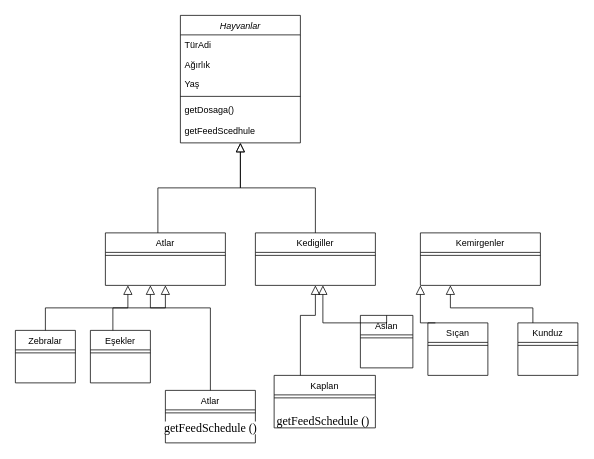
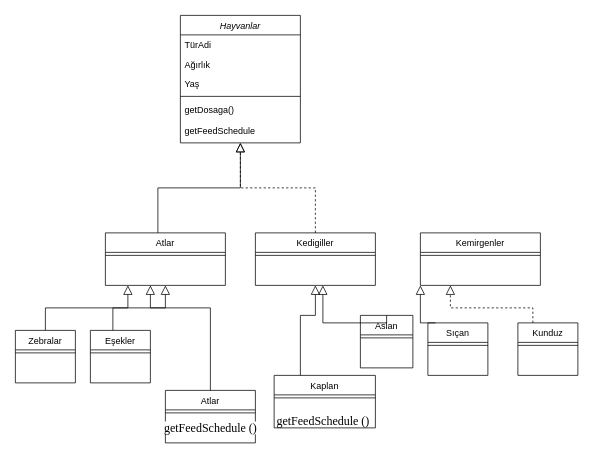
node "getDosaga() getFeedScedhule": label "getDosaga() getFeedScedhule" -> "getDosaga() getFeedSchedule"
edge "Kedigiller" -> "Hayvanlar": style solid -> dashed
edge "Kunduz" -> "Kemirgenler": style solid -> dashed
